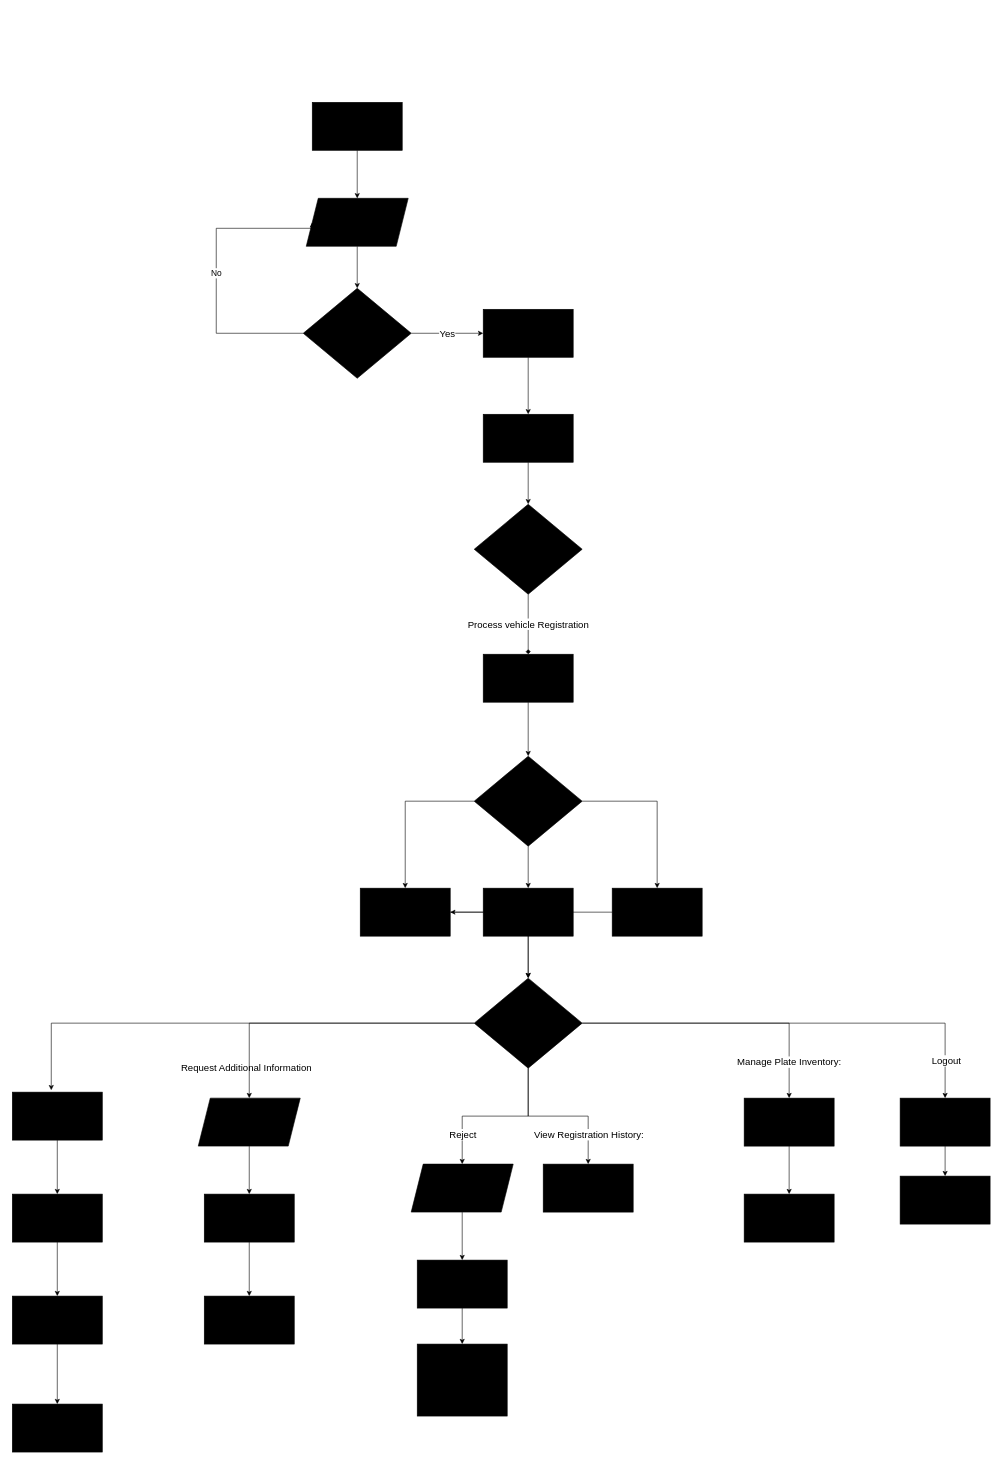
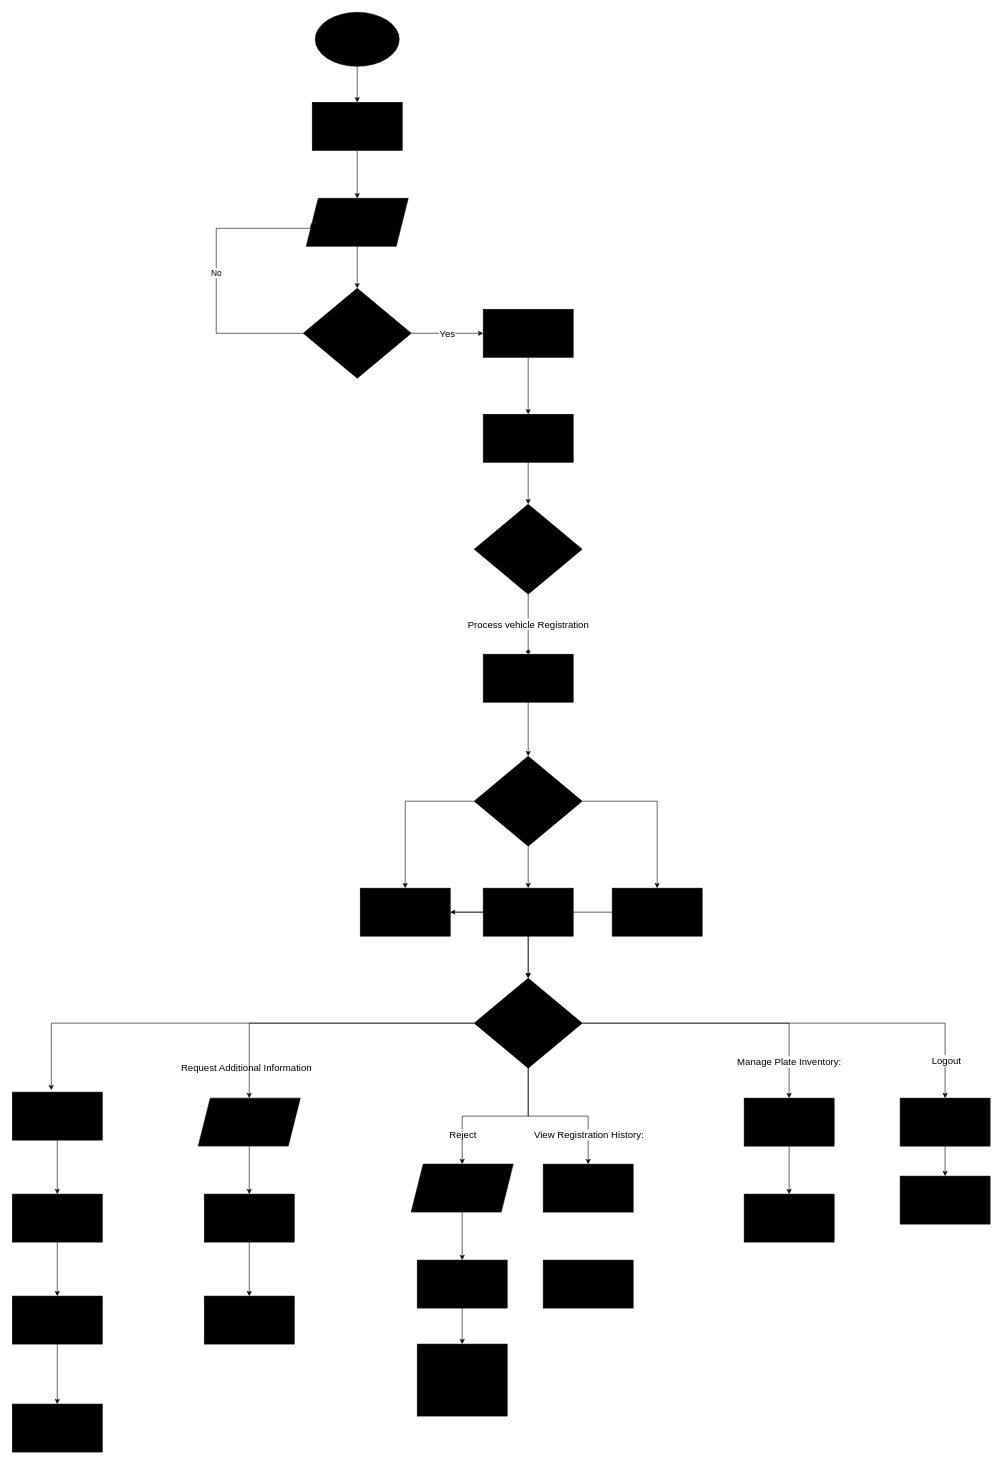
node "LTO Officer accesses LTO portal": added
edge "LTO Officer accesses LTO portal" -> "System checks LTO Officer credentials": added
node "Filter by status/date": added
